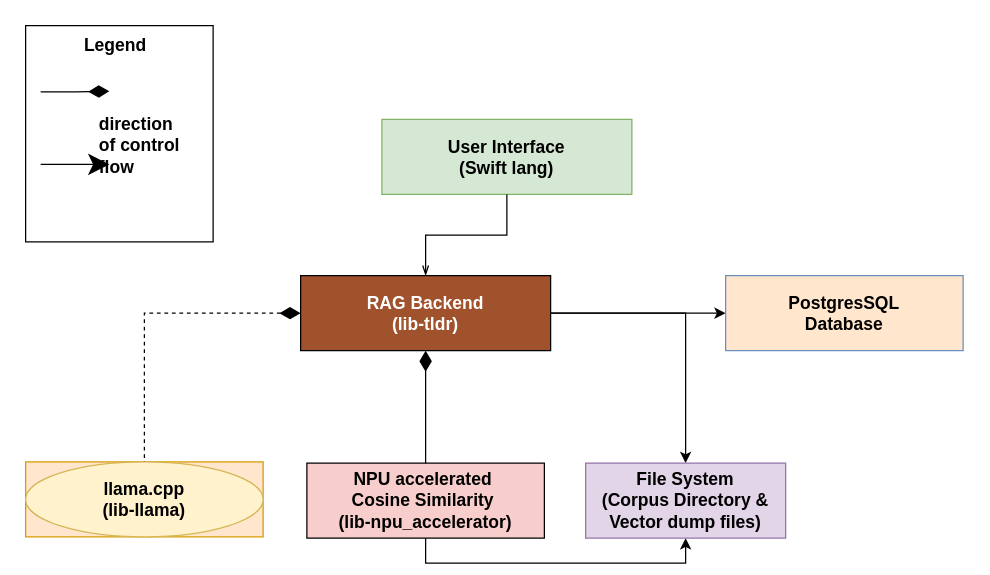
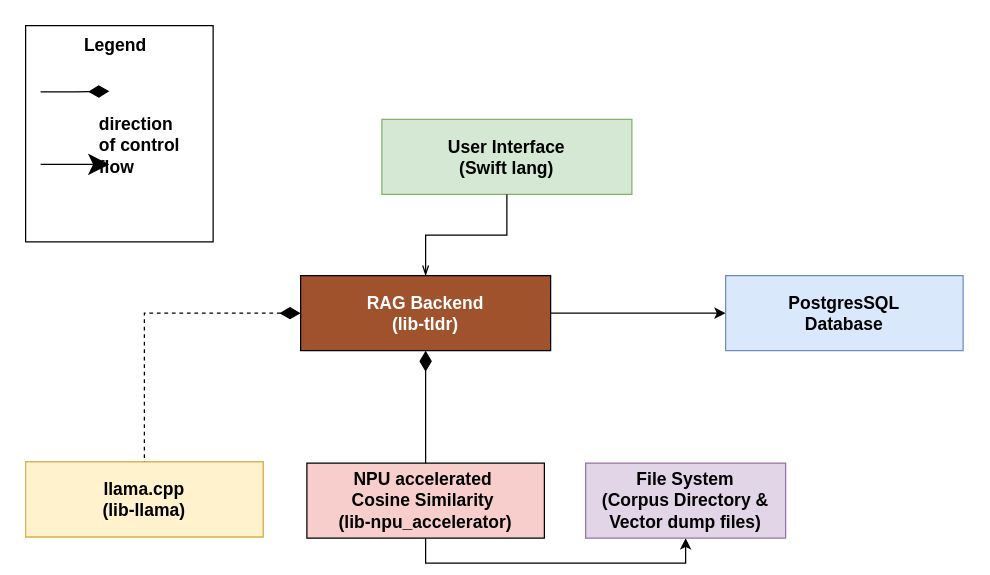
node "PostgresSQL Database": fillcolor #ffe6cc -> #dae8fc
edge "RAG Backend(lib-tldr)" -> "File System(Corpus Directory & Vector dump files)": removed
node "llama.cpp(lib-llama)": shape ellipse -> rectangle
